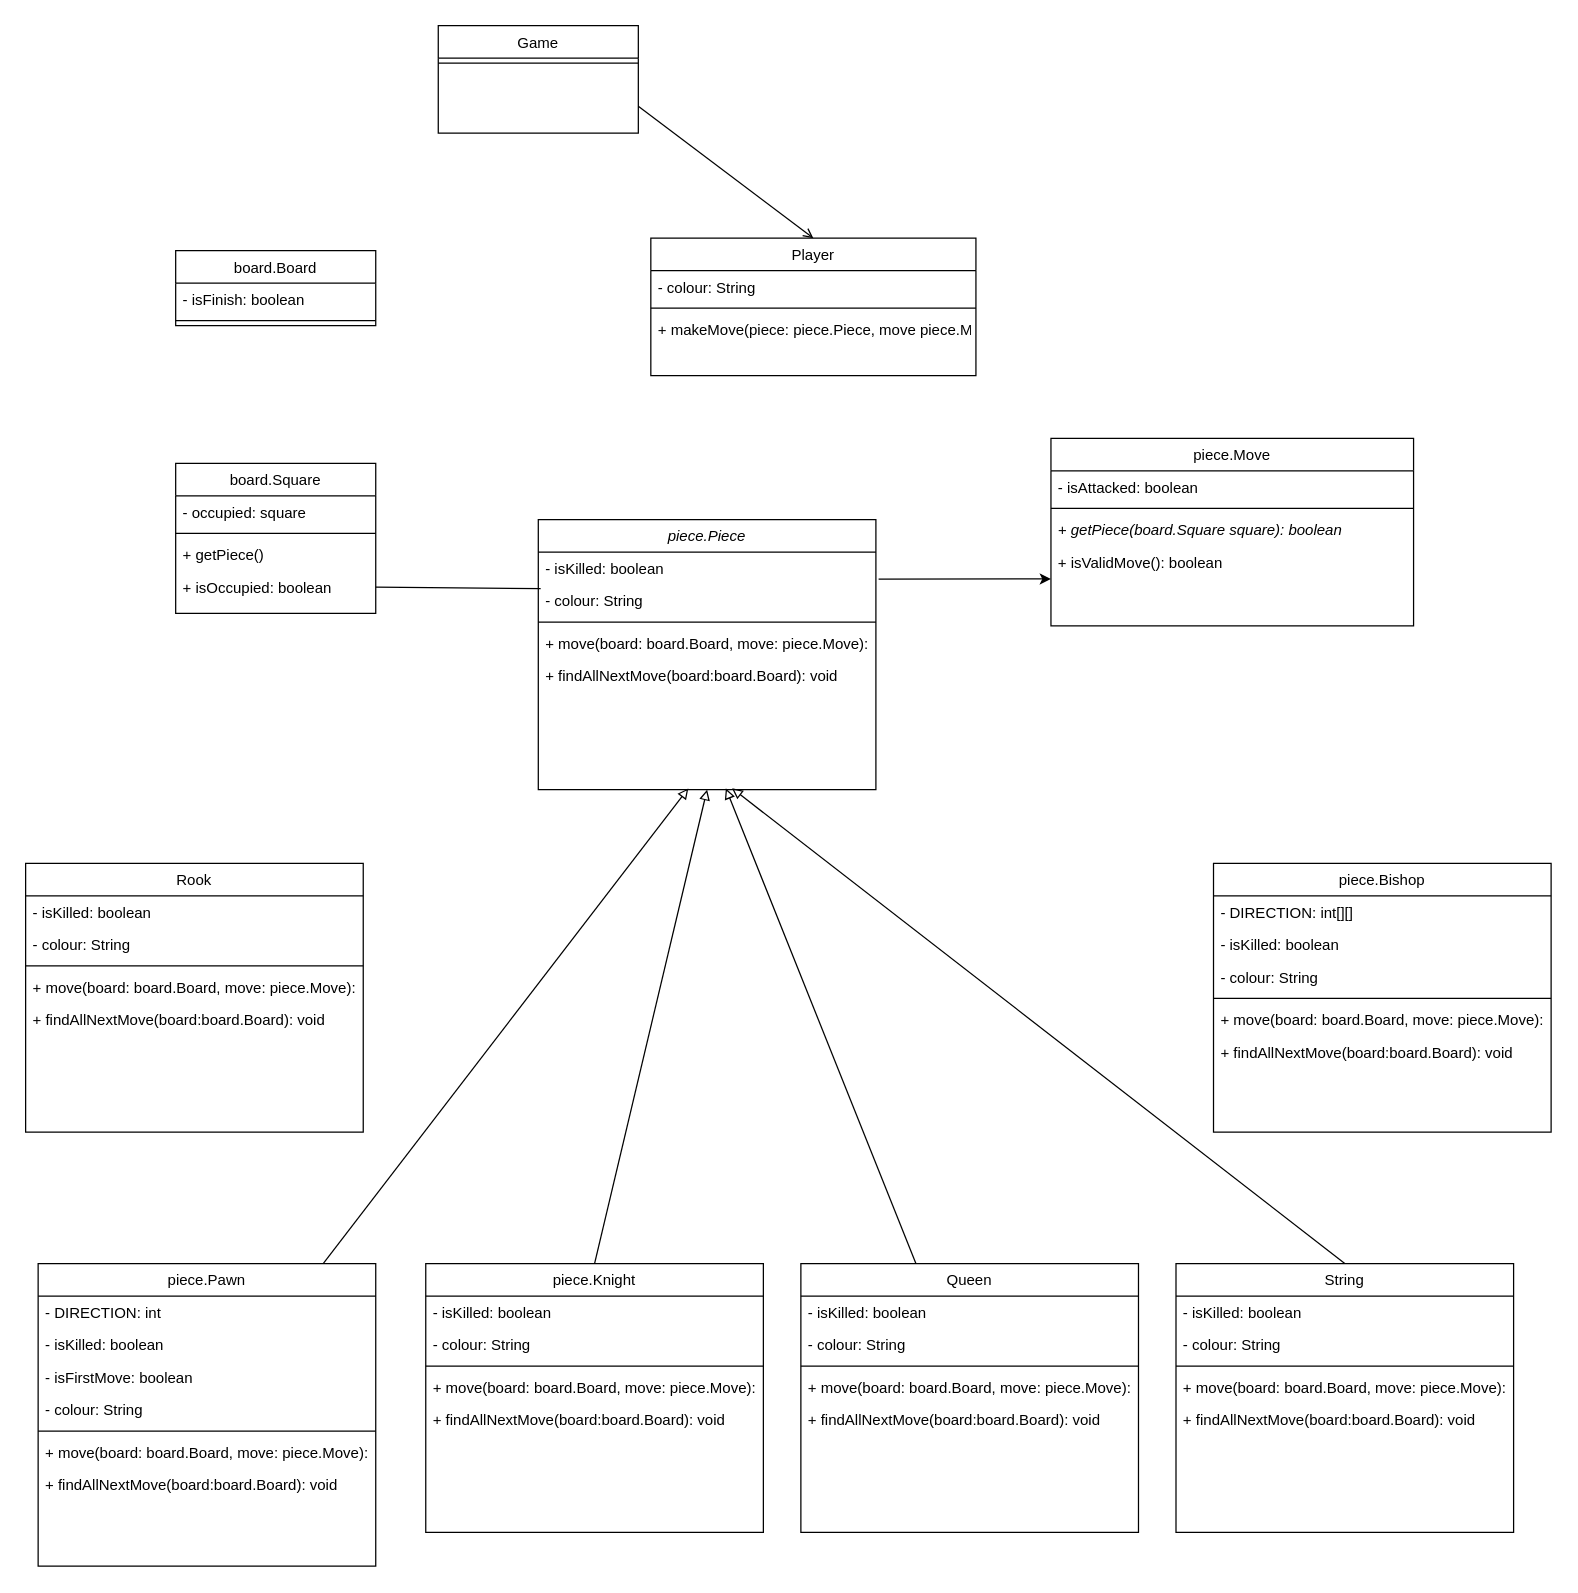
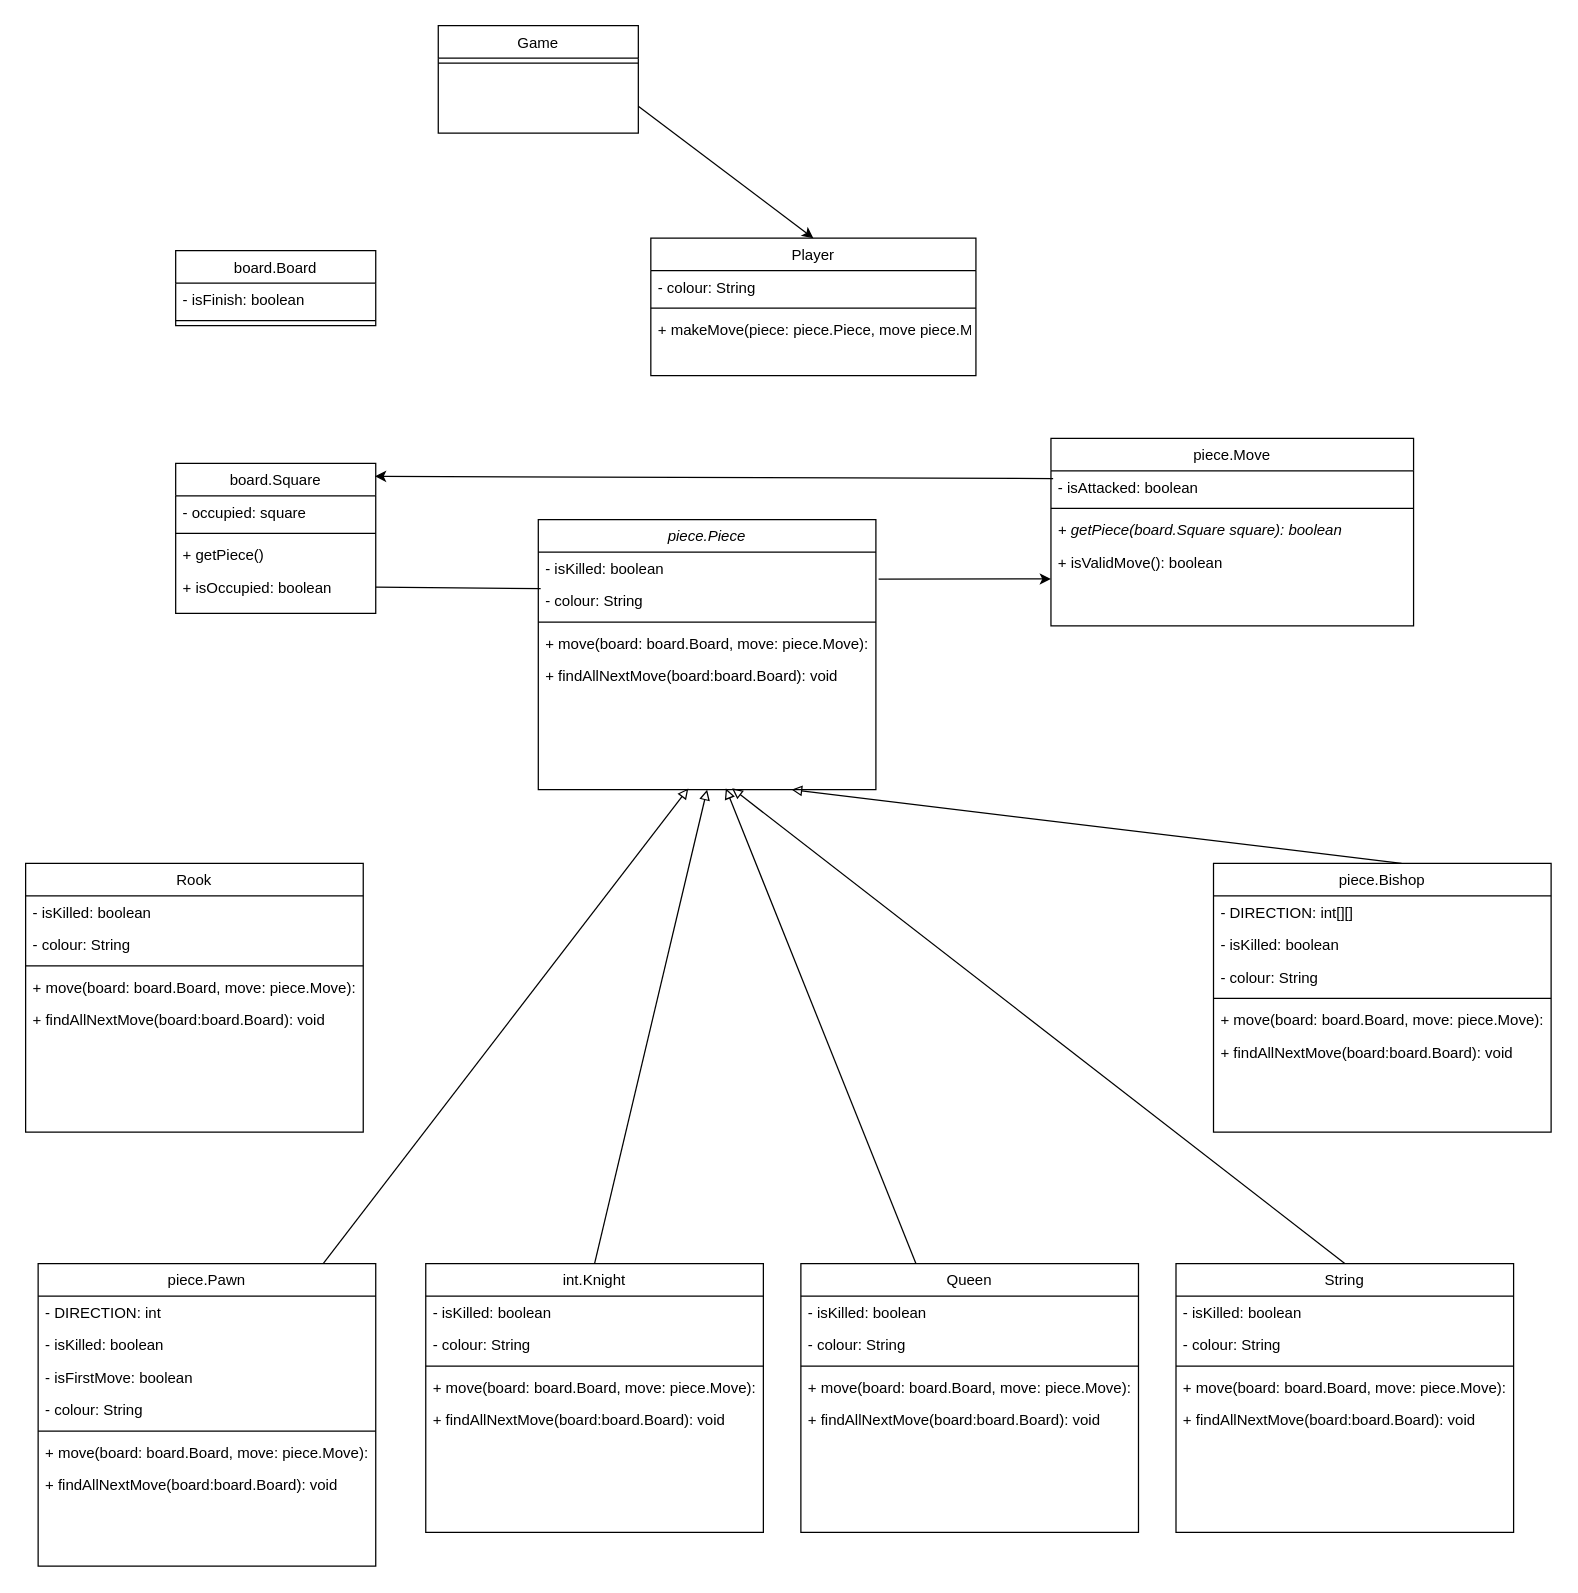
edge "Game" -> "Player": arrowhead open -> classic
edge "- isAttacked: boolean" -> "board.Square": added
edge "piece.Bishop" -> "piece.Piece": added
node "piece.Knight": label "piece.Knight" -> "int.Knight"
